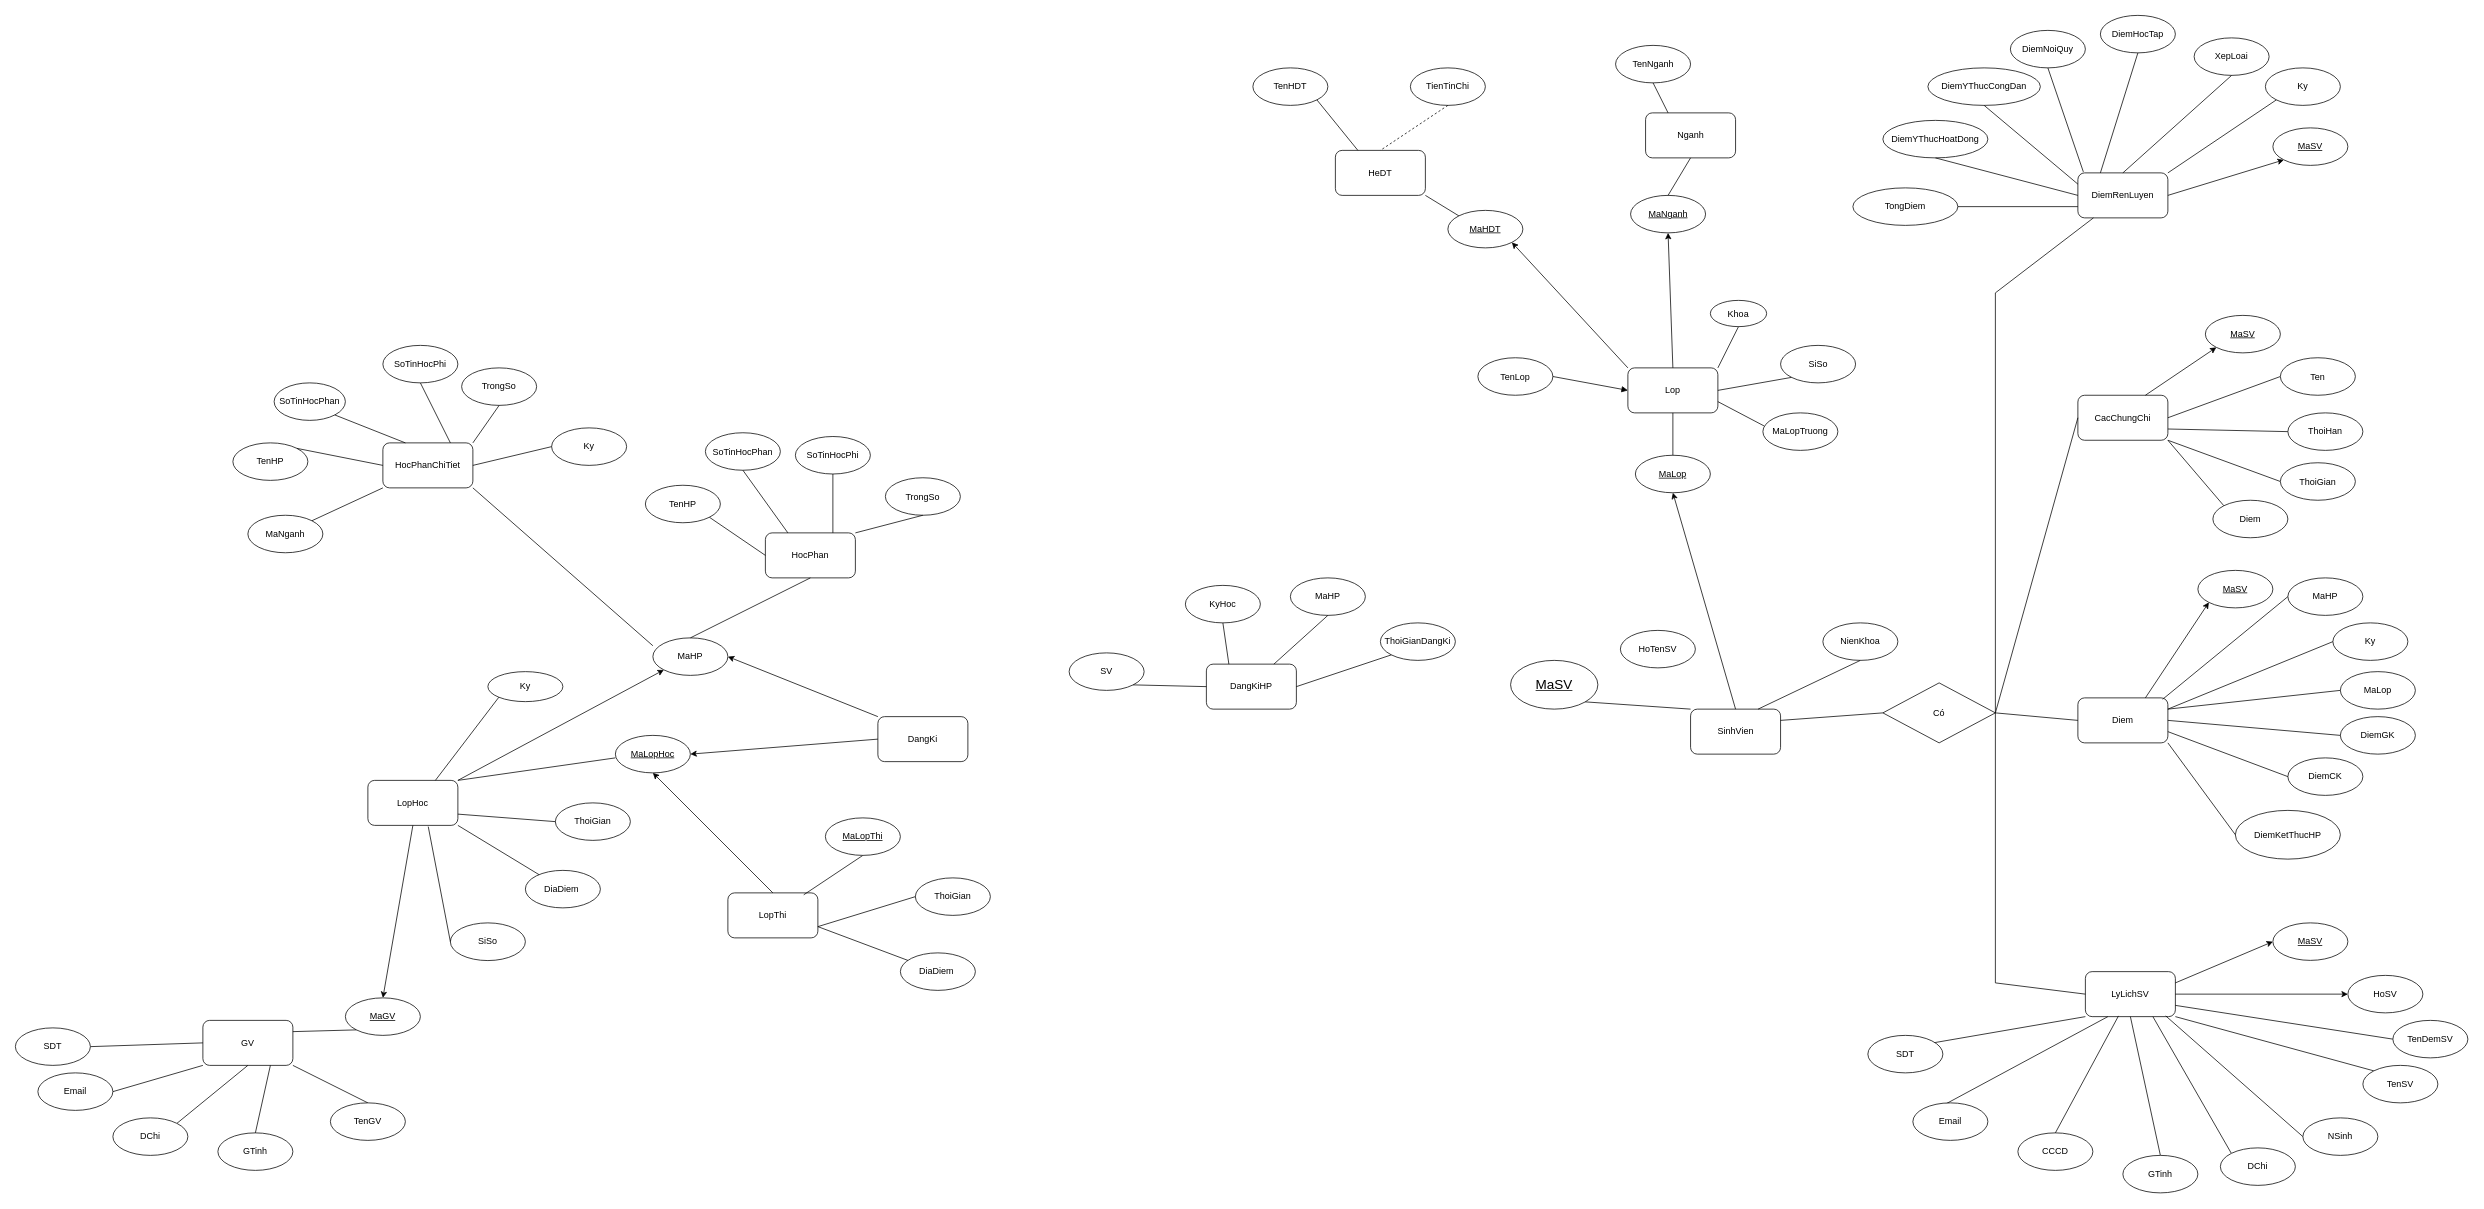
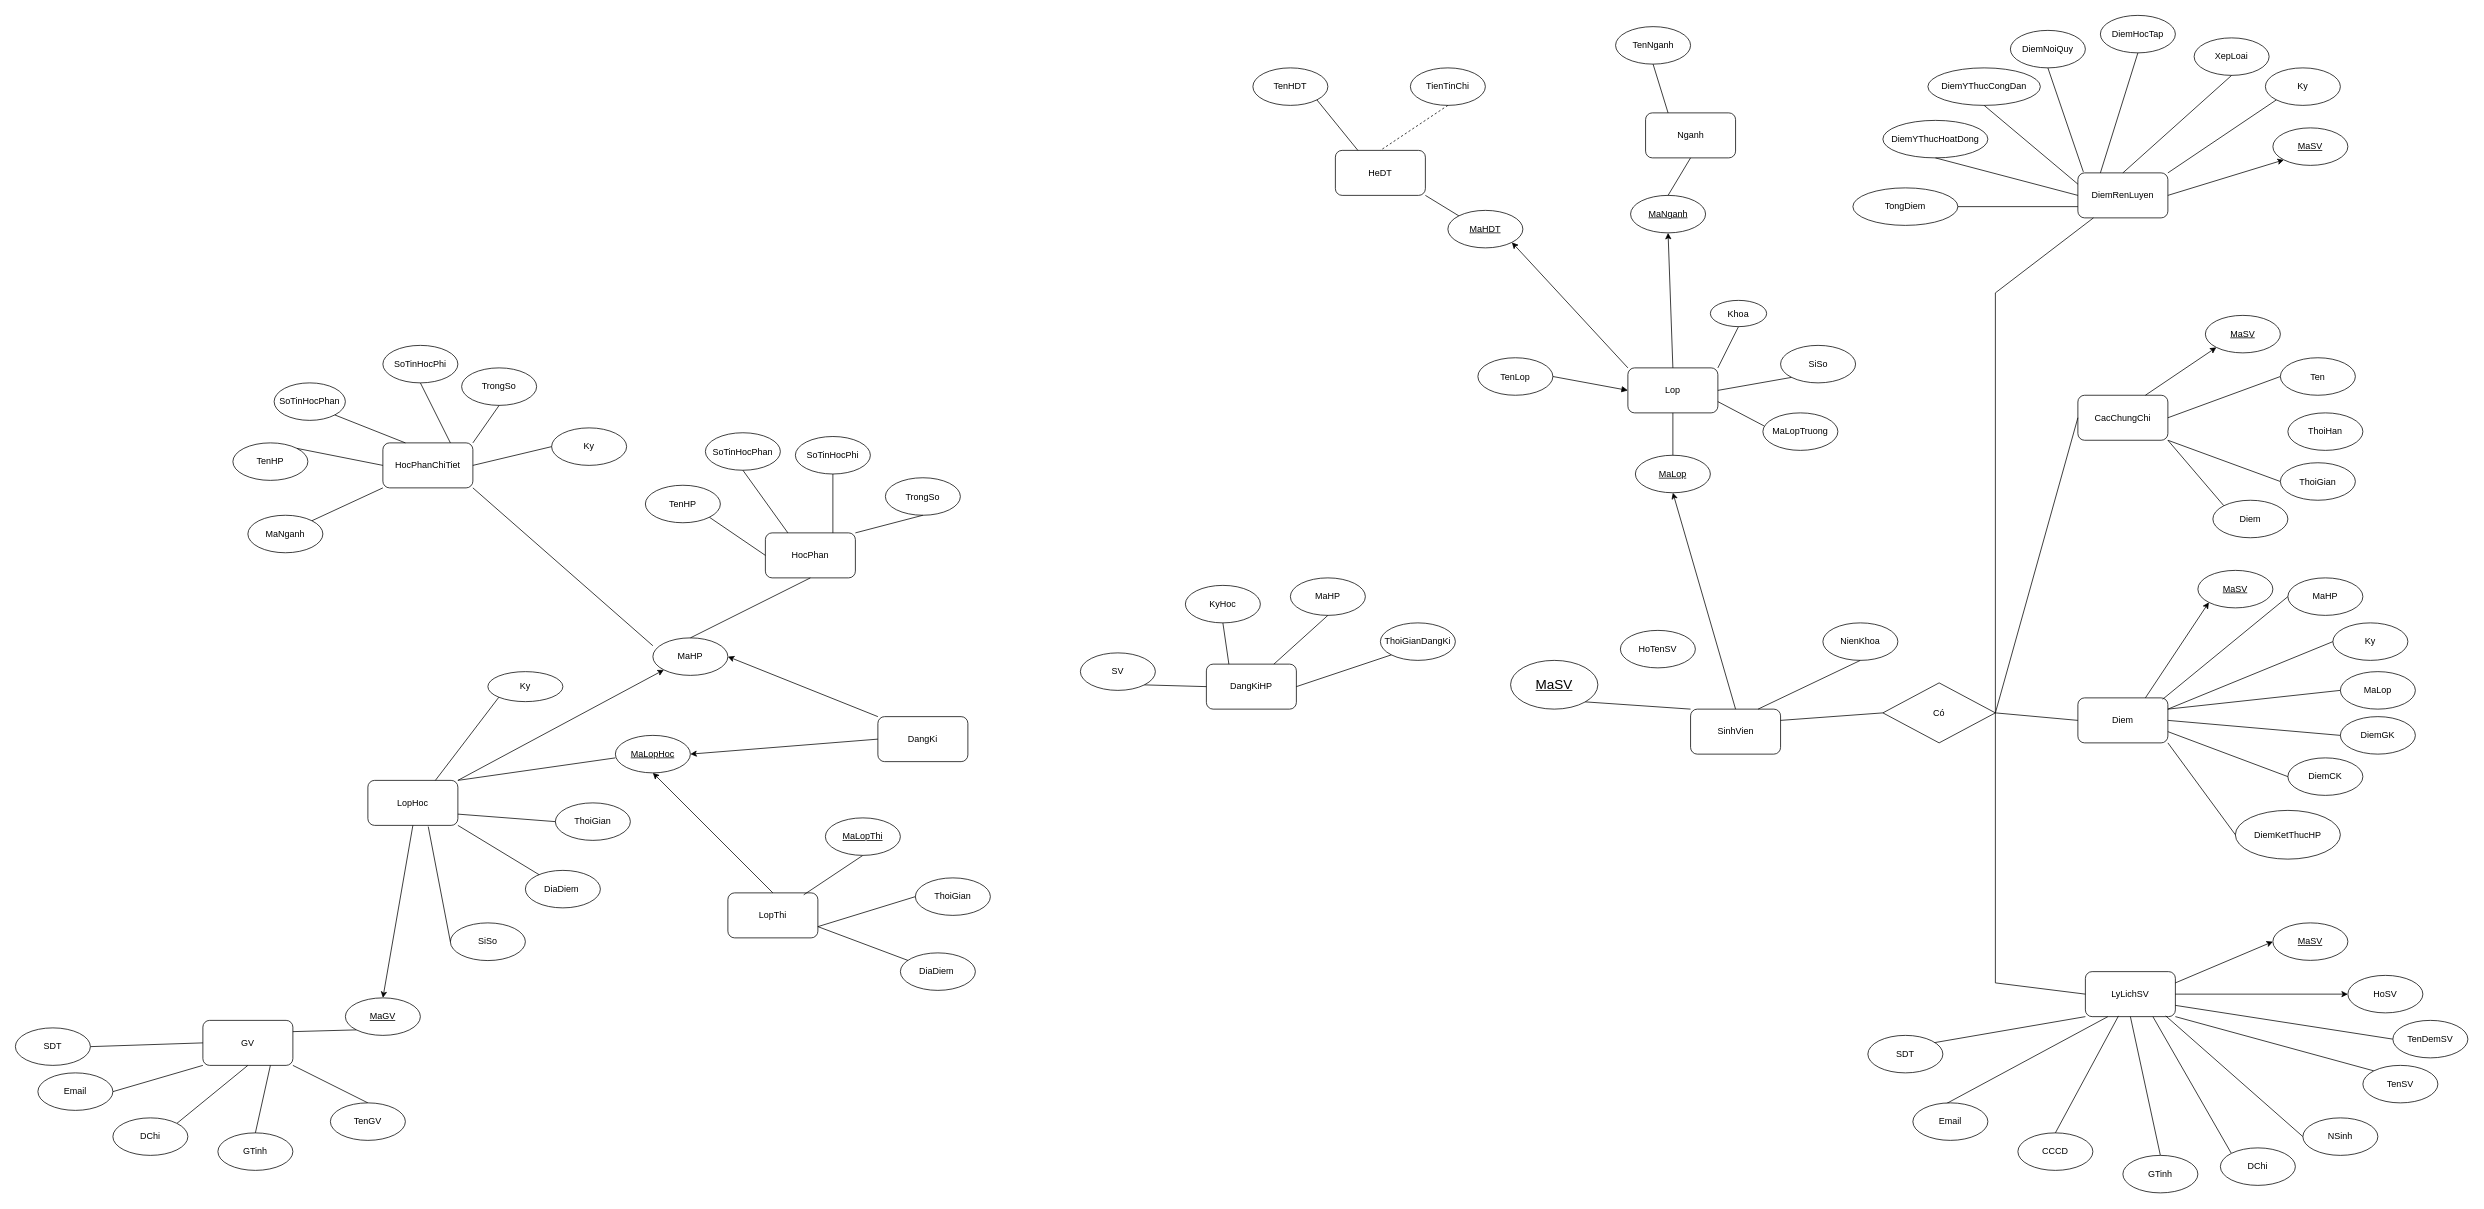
node "TenNganh": moved (1653, 64) -> (1653, 45)
edge "CacChungChi" -- "ThoiHan": removed
node "SV": moved (1107, 672) -> (1118, 672)
